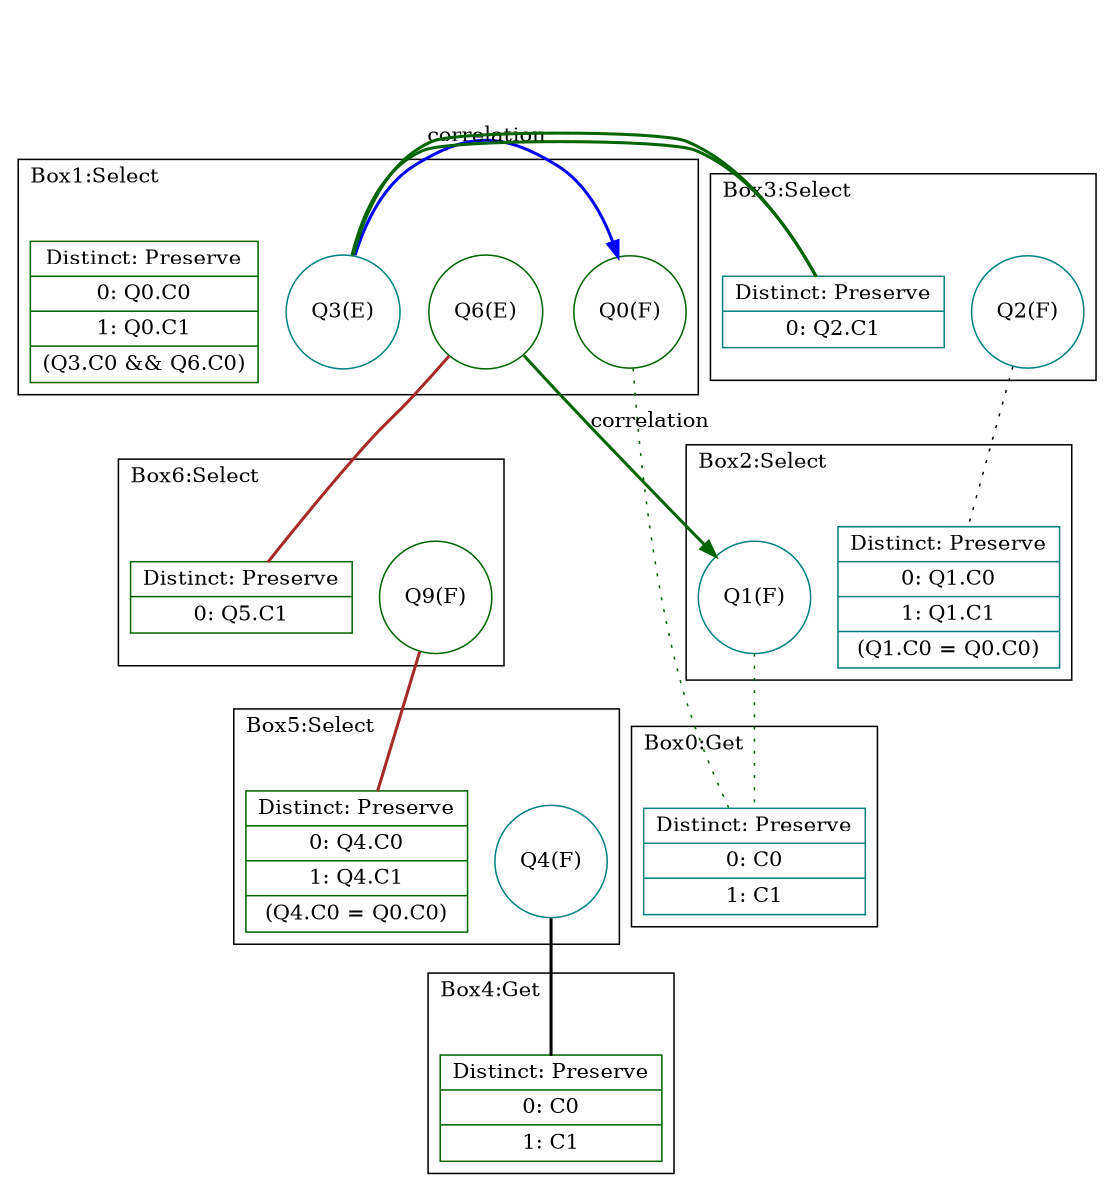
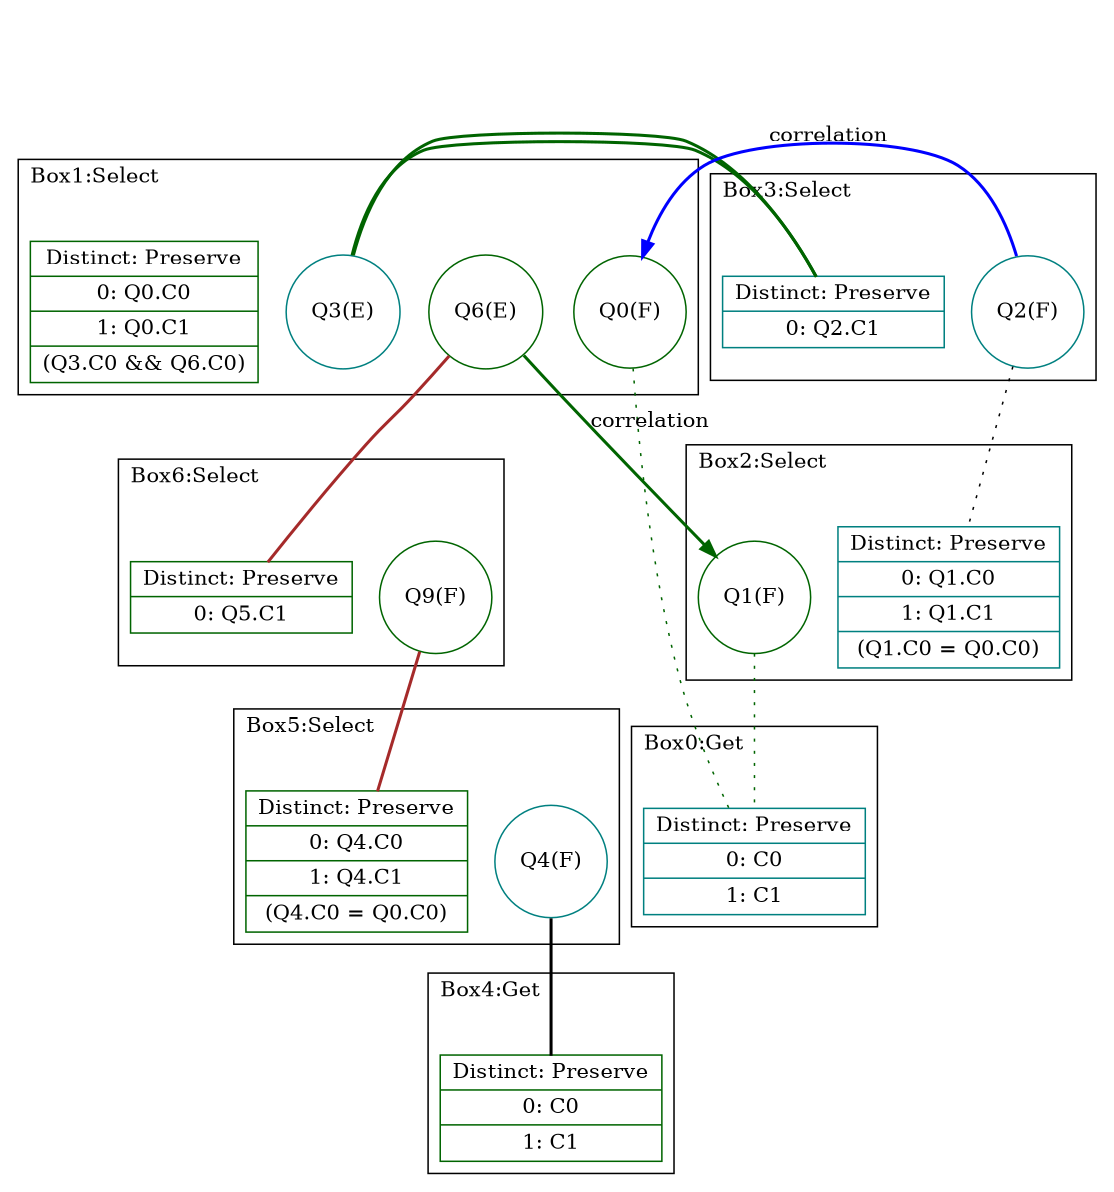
edge "Q3(E)" -> "Q0(F)": now "Q2(F)" -> "Q0(F)"
node "Q1(F)": color teal -> darkgreen
